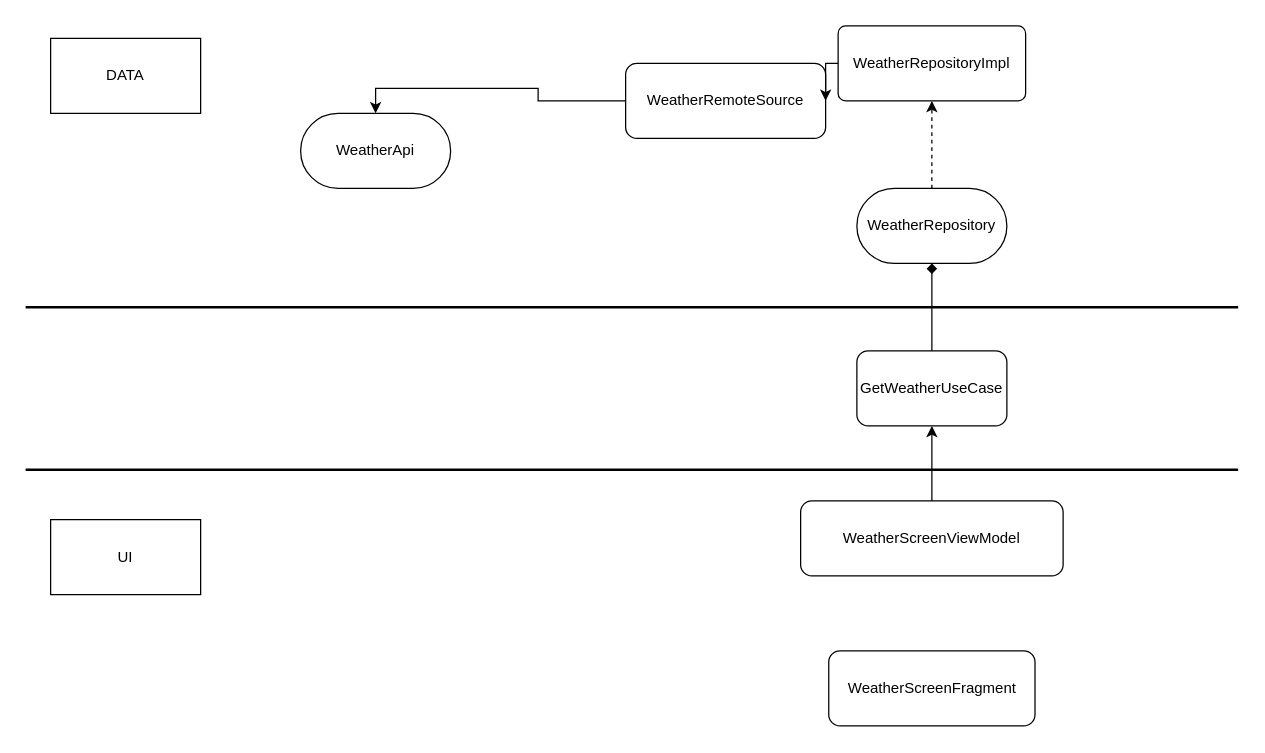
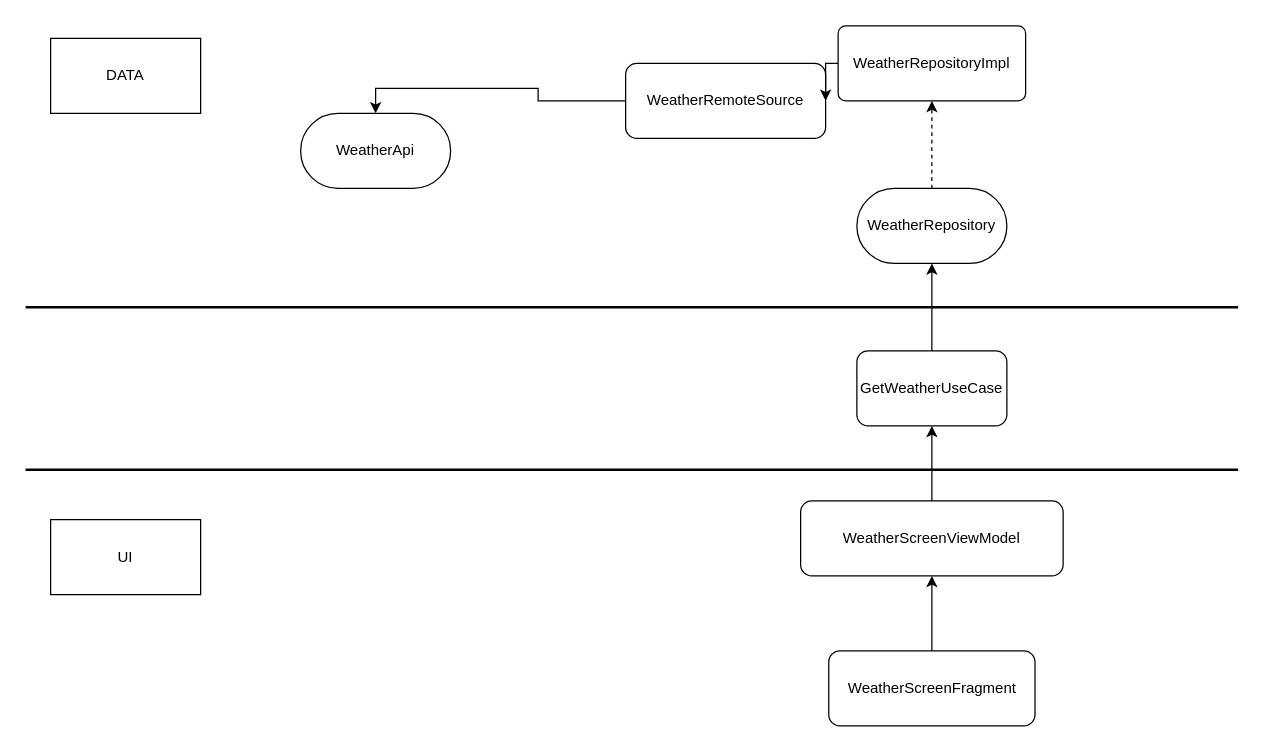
edge "GetWeatherUseCase" -> "WeatherRepository": arrowhead diamond -> classic
edge "WeatherScreenFragment" -> "WeatherScreenViewModel": added
